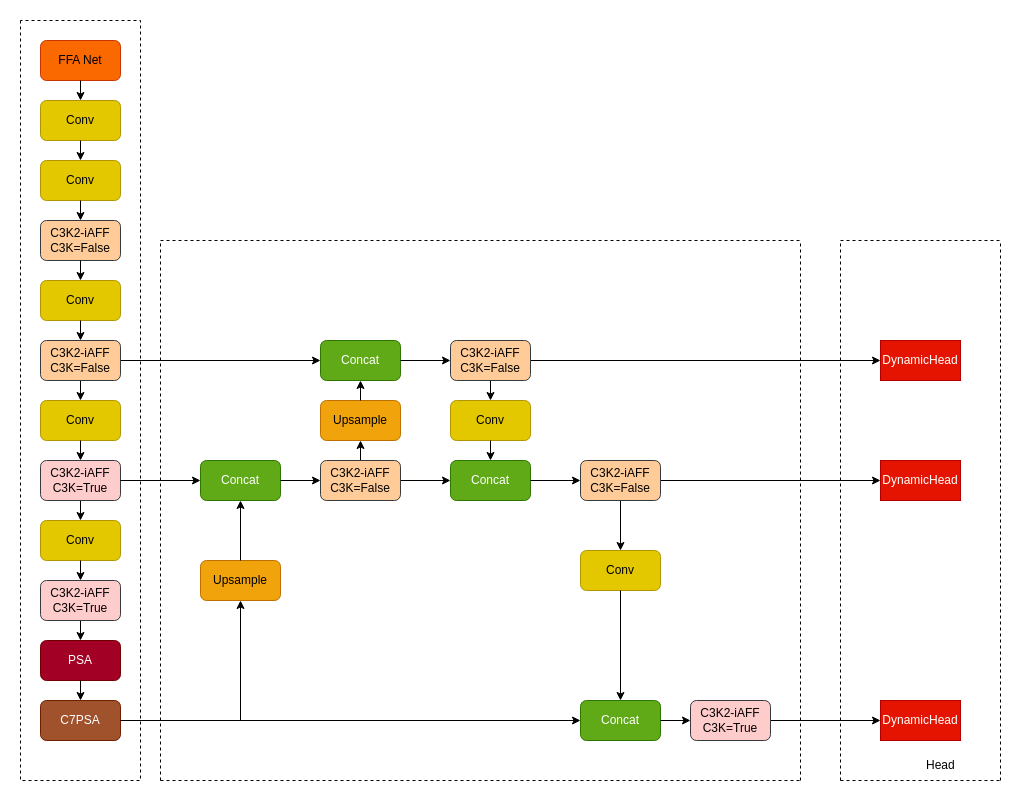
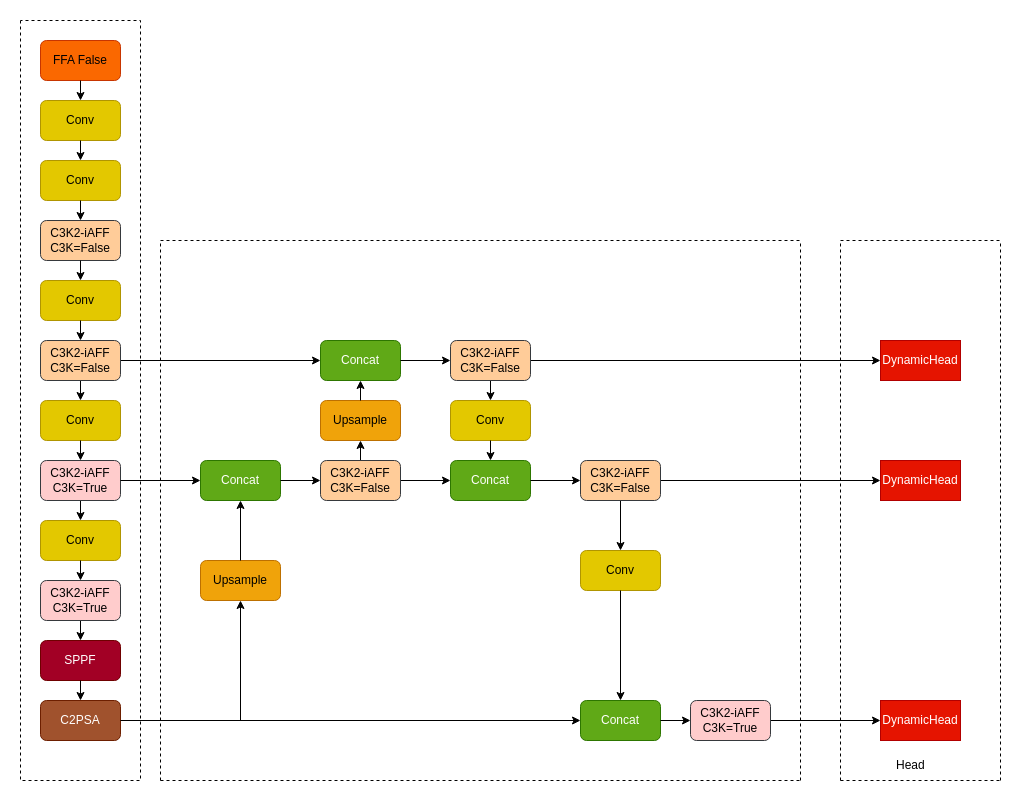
node "FFA Net": label "FFA Net" -> "FFA False"
node "PSA": label "PSA" -> "SPPF"
node "C7PSA": label "C7PSA" -> "C2PSA"
node "Head": moved (961, 766) -> (931, 766)
